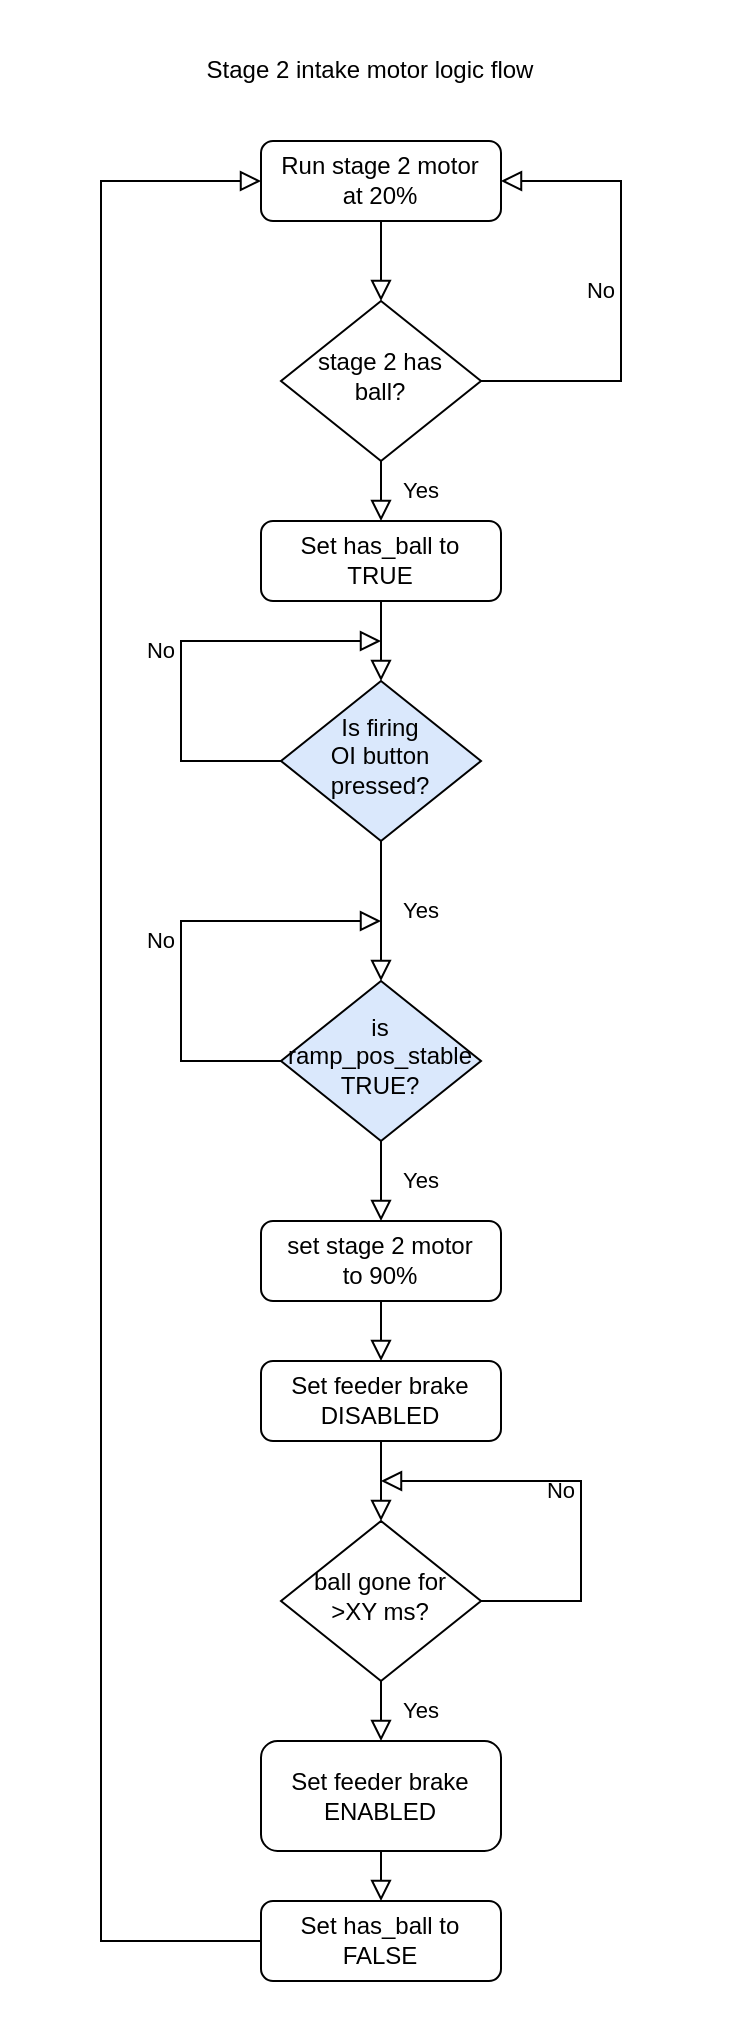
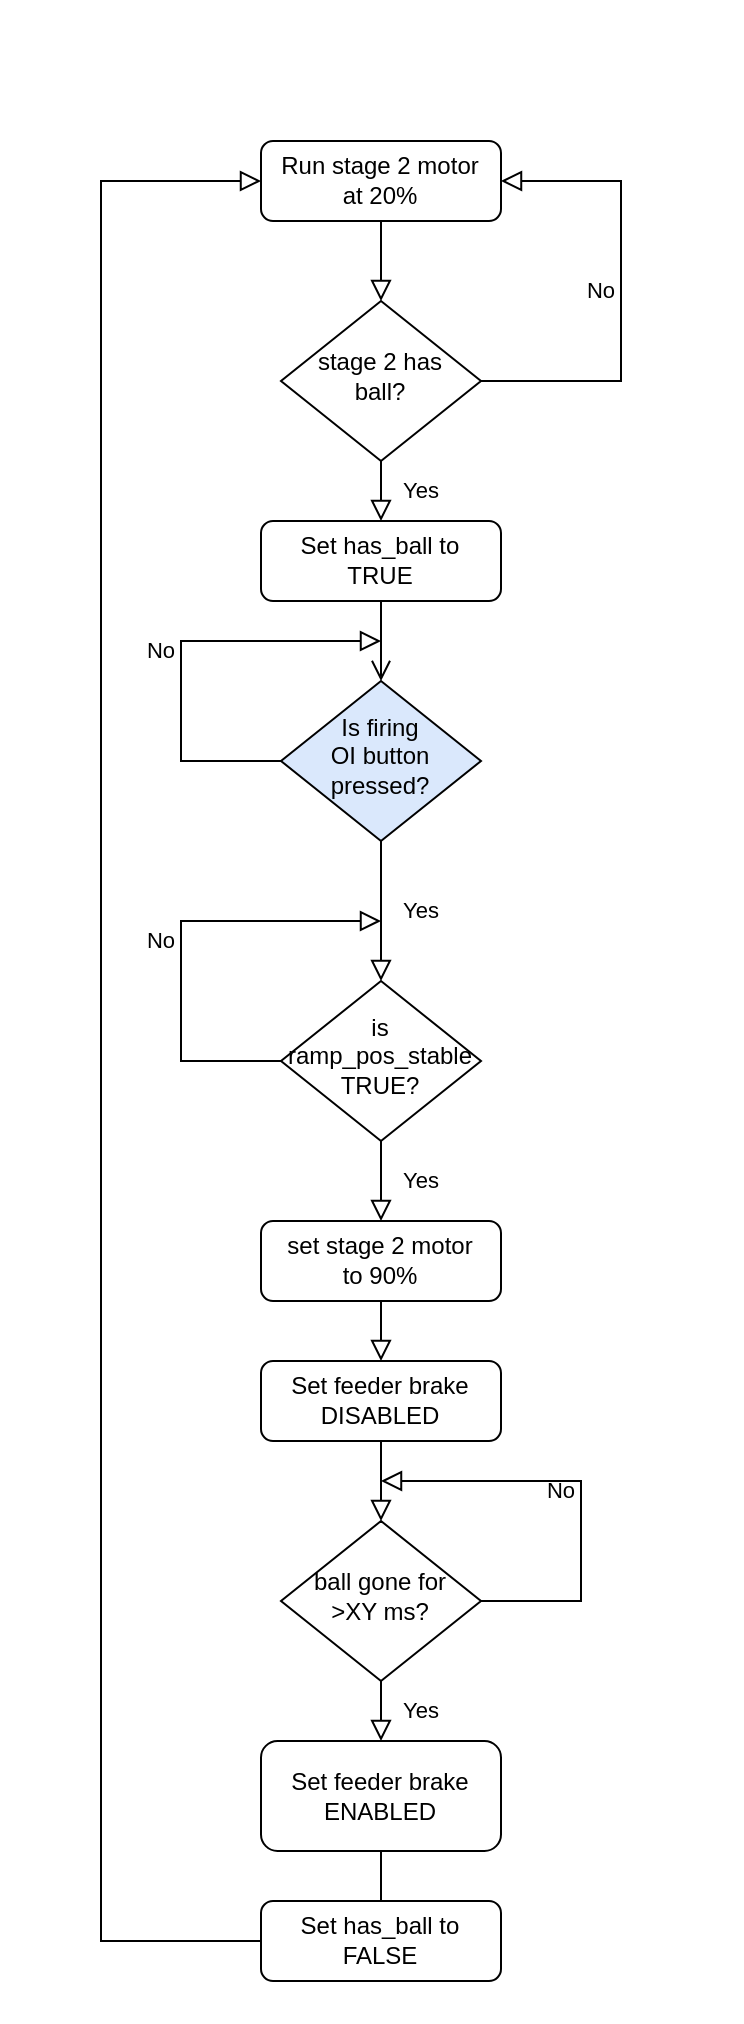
node "Stage 2 intake motor logic flow": removed
edge "Set has_ball to TRUE" -> "Is firing OI button pressed?": arrowhead block -> open
node "is ramp_pos_stable TRUE?": fillcolor #dae8fc -> #ffffff
edge "Set feeder brake ENABLED" -> "Set has_ball to FALSE": arrowhead block -> none
